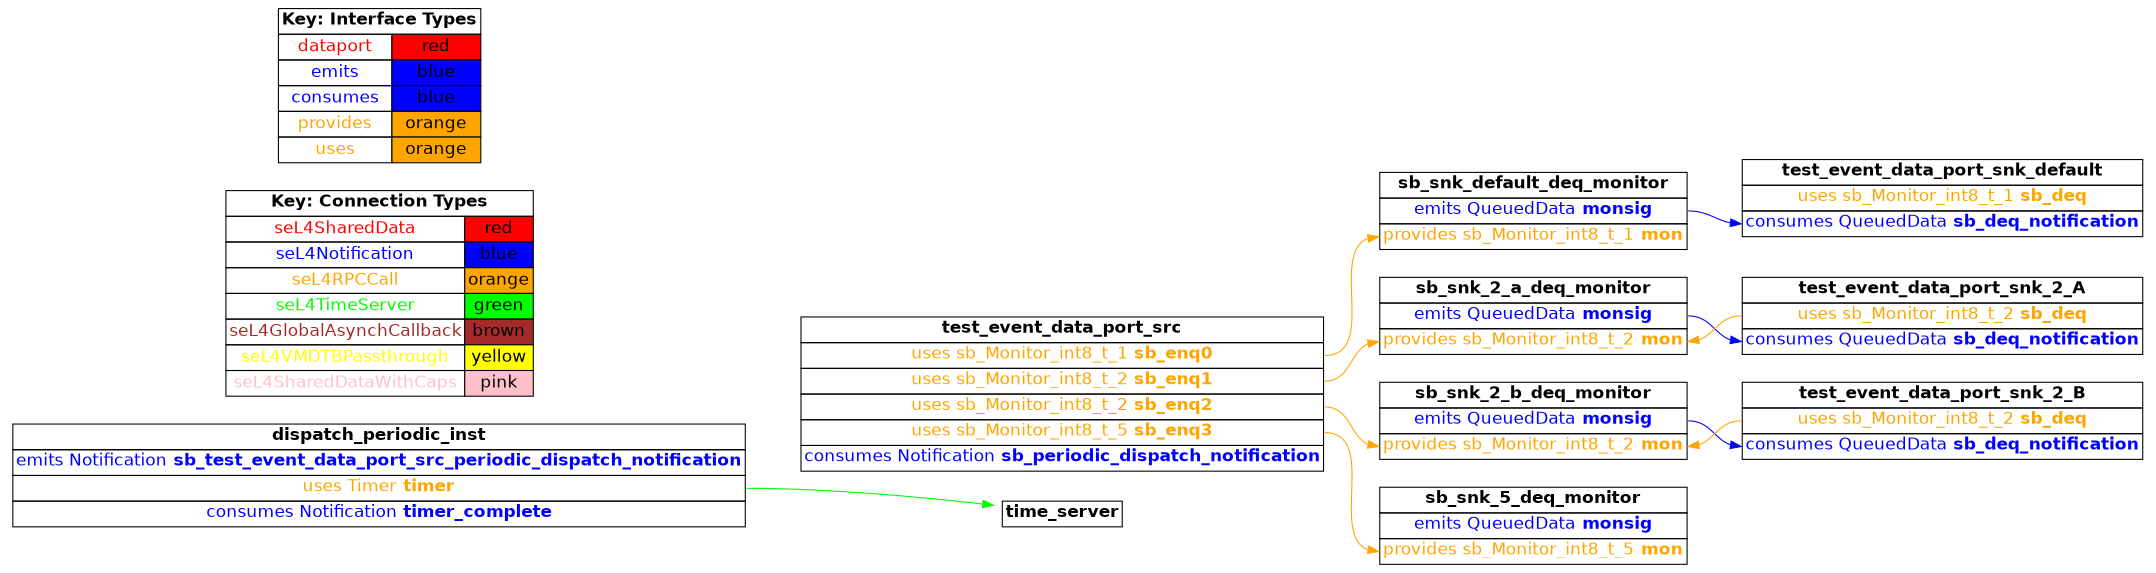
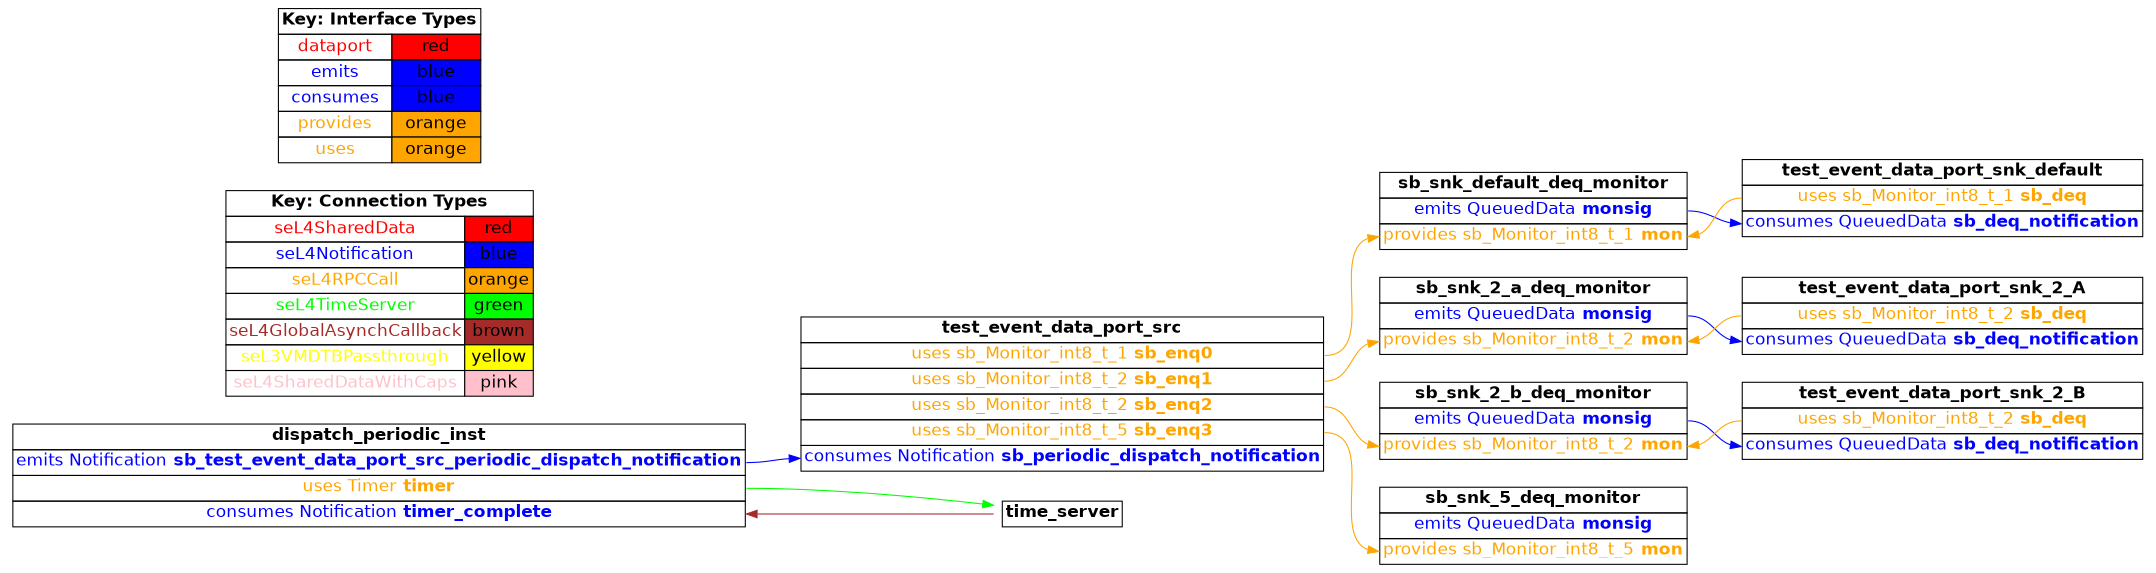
edge "test_event_data_port_snk_default" -> "sb_snk_default_deq_monitor": added
node "Key: Connection Types": text "seL4VMDTBPassthrough" -> "seL3VMDTBPassthrough"
edge "dispatch_periodic_inst" -> "test_event_data_port_src": added
edge "time_server" -> "dispatch_periodic_inst": added
